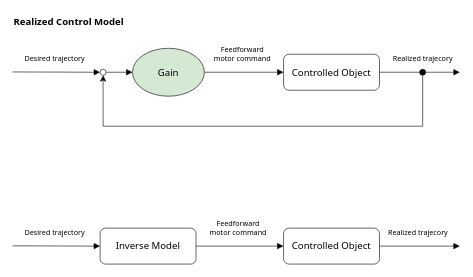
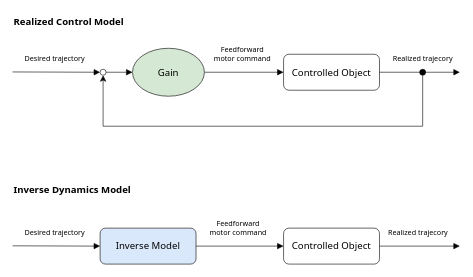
node "Inverse Dynamics Model": added
node "Inverse Model": fillcolor #ffffff -> #dae8fc
